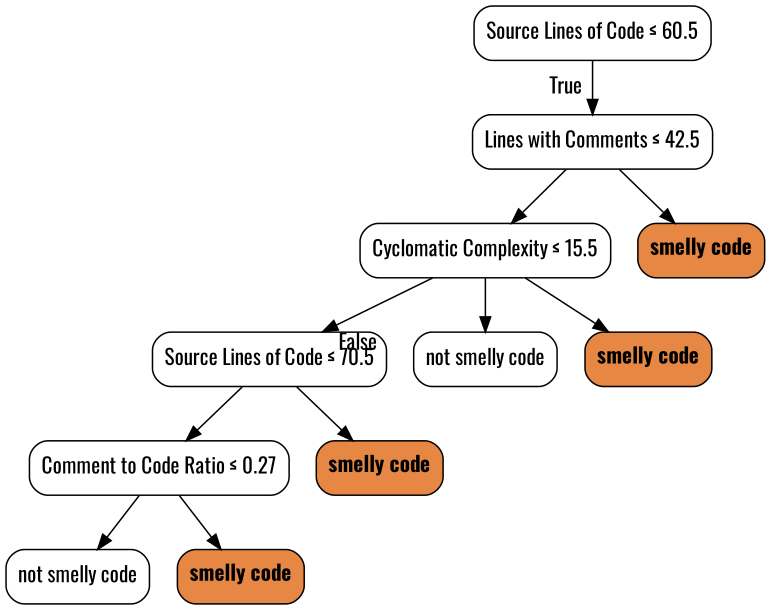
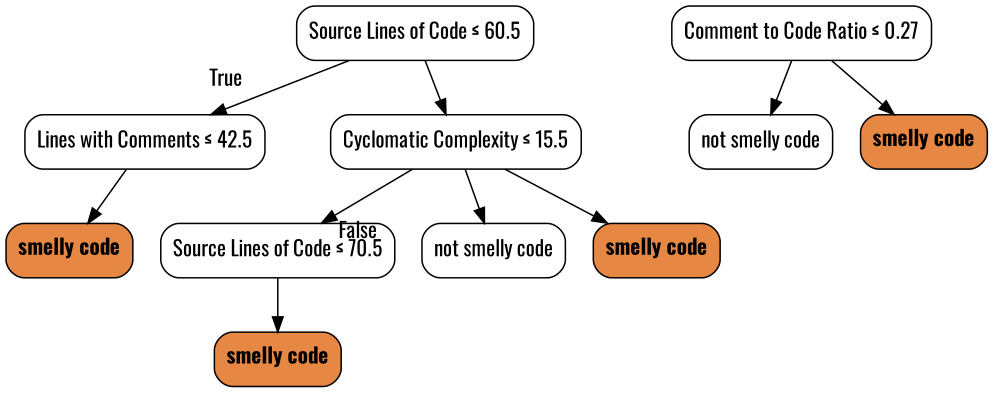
edge "Lines with Comments ≤ 42.5" -> "Cyclomatic Complexity ≤ 15.5": now "Source Lines of Code ≤ 60.5" -> "Cyclomatic Complexity ≤ 15.5"
edge "Source Lines of Code ≤ 70.5" -> "Comment to Code Ratio ≤ 0.27": removed
